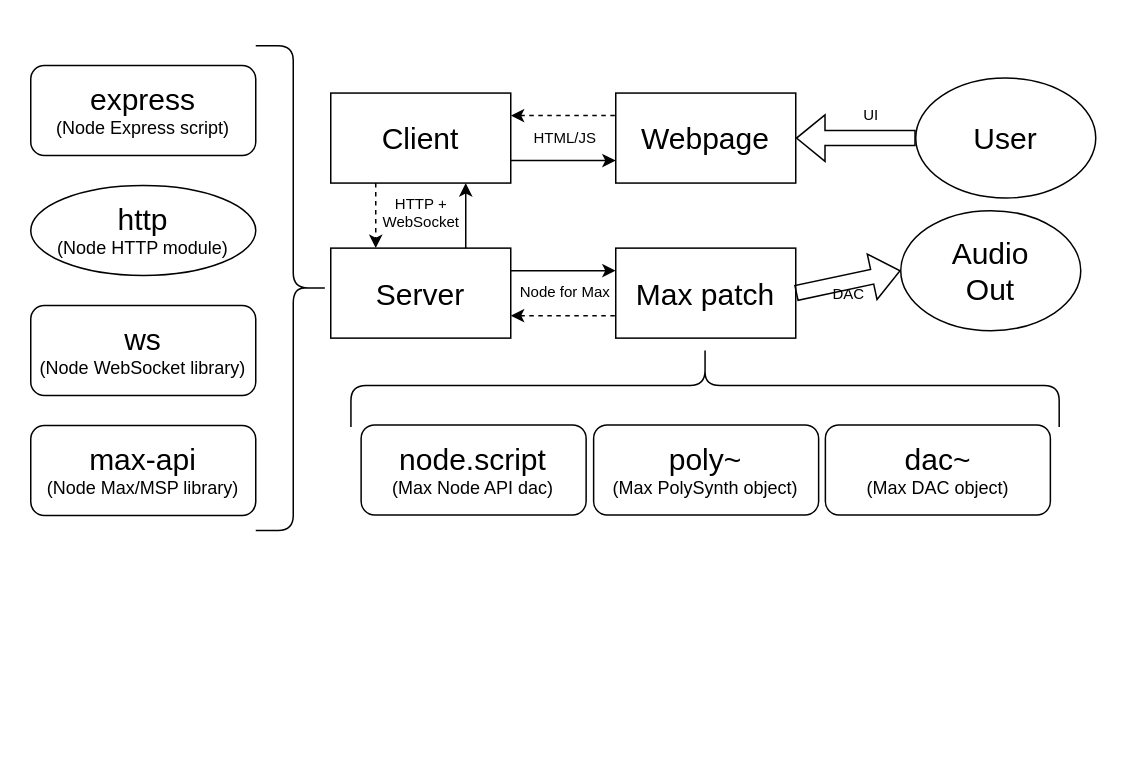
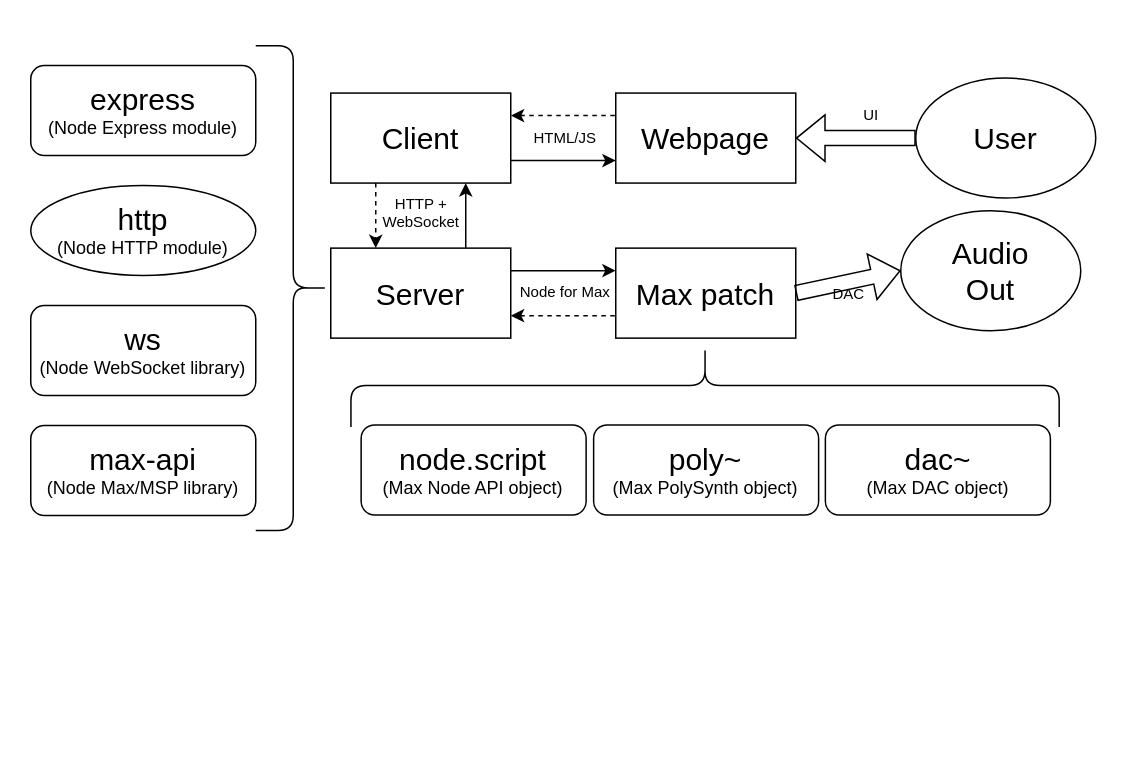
node "express (Node Express script)": label "express (Node Express script)" -> "express (Node Express module)"
node "node.script (Max Node API dac)": label "node.script (Max Node API dac)" -> "node.script (Max Node API object)"
